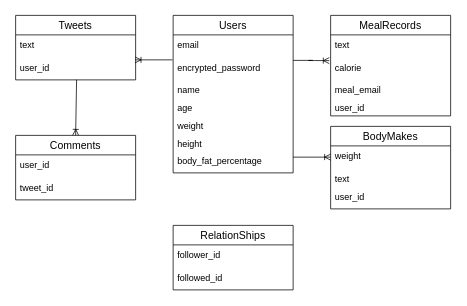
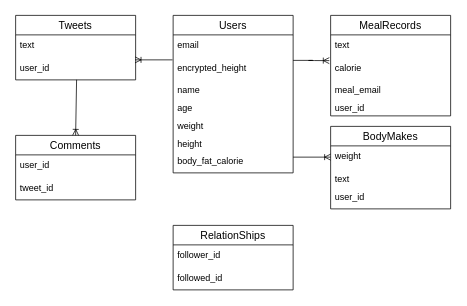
node "encrypted_password": label "encrypted_password" -> "encrypted_height"
node "body_fat_percentage": label "body_fat_percentage" -> "body_fat_calorie"
